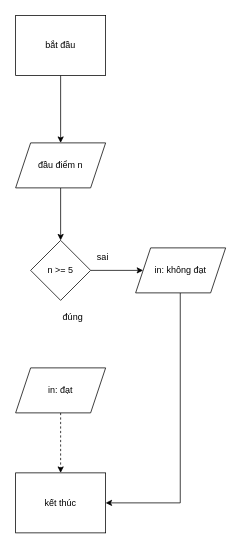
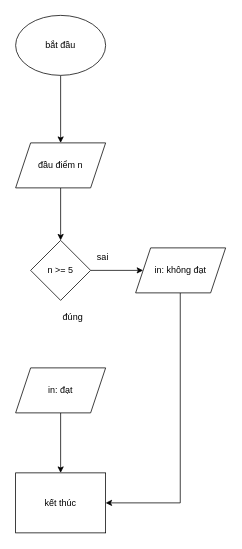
node "bắt đầu": shape rectangle -> ellipse
edge "in: đạt" -> "kết thúc": style dashed -> solid
